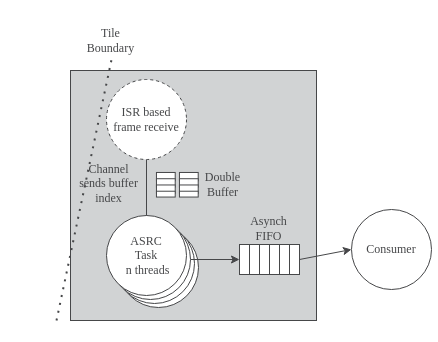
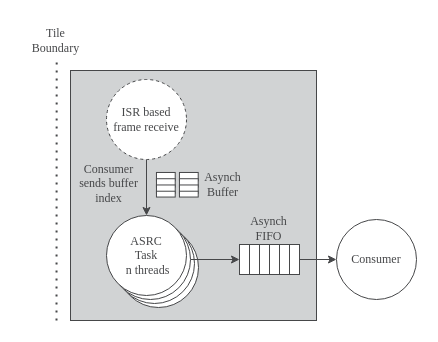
node "Tile Boundary": moved (111, 41) -> (56, 41)
node "Channel sends buffer index": label "Channel sends buffer index" -> "Consumer sends buffer index"
node "Double Buffer": label "Double Buffer" -> "Asynch Buffer"
edge "ISR based frame receive" -- "ASRC Task n threads": arrowhead none -> classic
node "Consumer": moved (392, 250) -> (377, 260)
